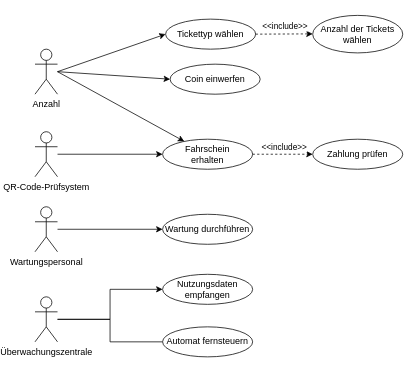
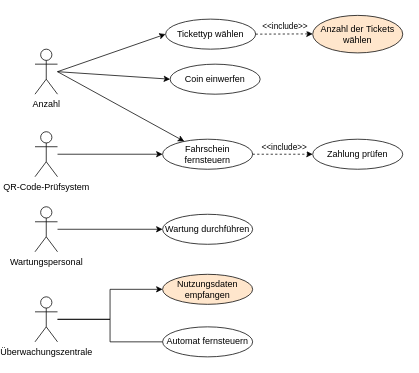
node "Anzahl der Tickets wählen": fillcolor #ffffff -> #ffe6cc
node "Fahrschein erhalten": label "Fahrschein erhalten" -> "Fahrschein fernsteuern"
node "Nutzungsdaten empfangen": fillcolor #ffffff -> #ffe6cc
